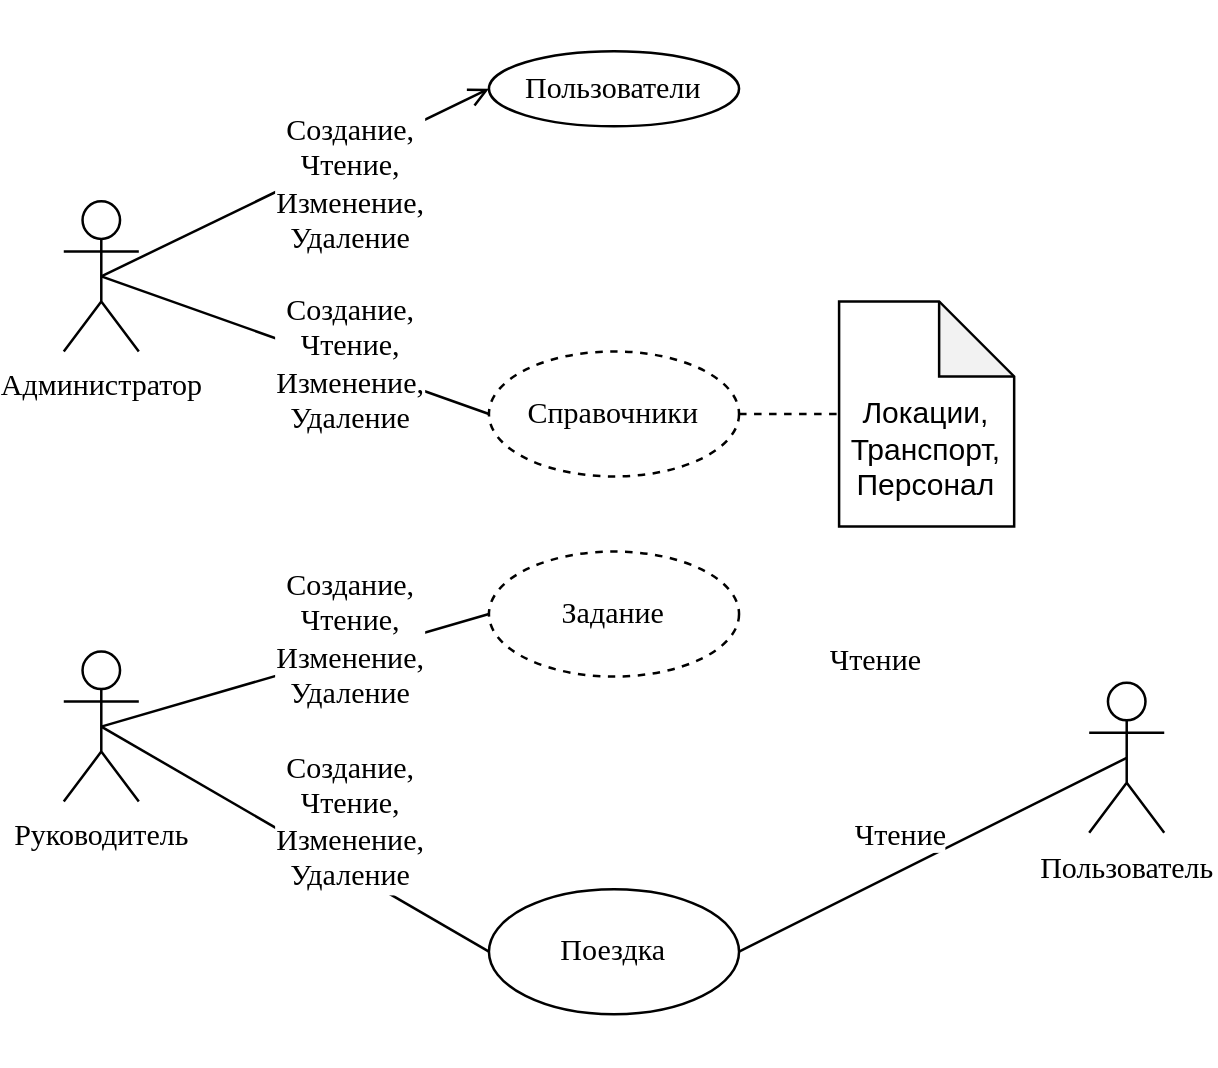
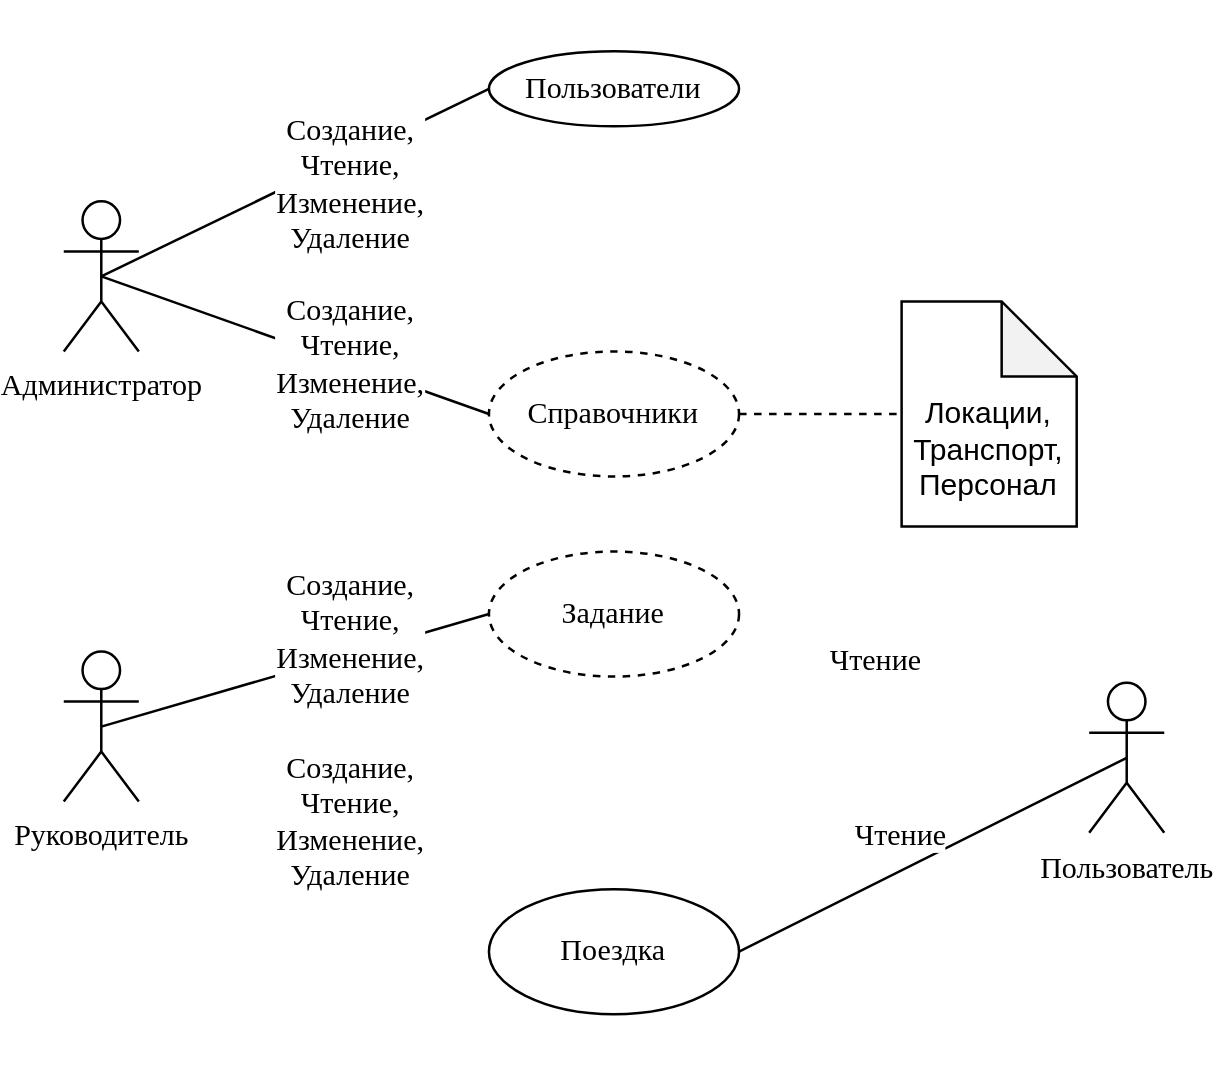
edge "Администратор" -> "Пользователи": arrowhead open -> none
node "Локации, Транспорт, Персонал": moved (926, 414) -> (989, 414)
edge "Руководитель" -- "Поездка": removed
